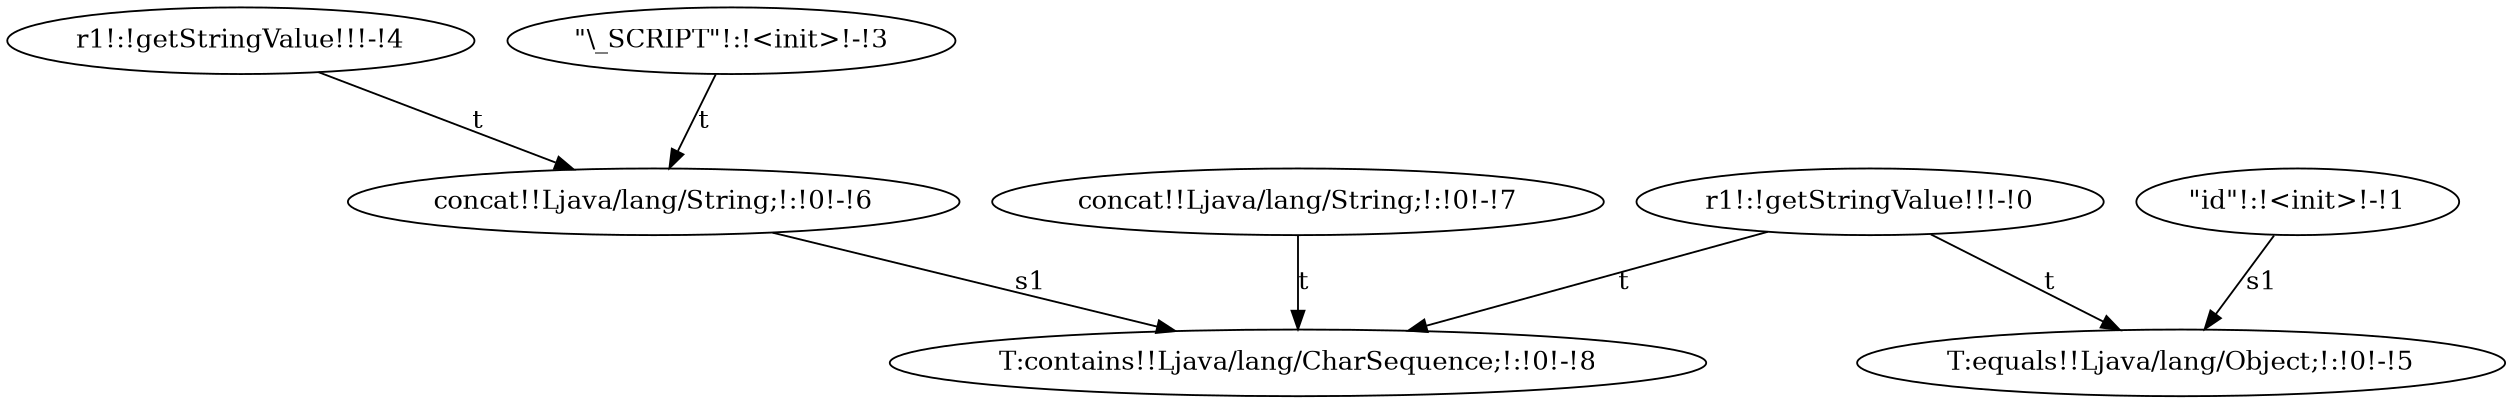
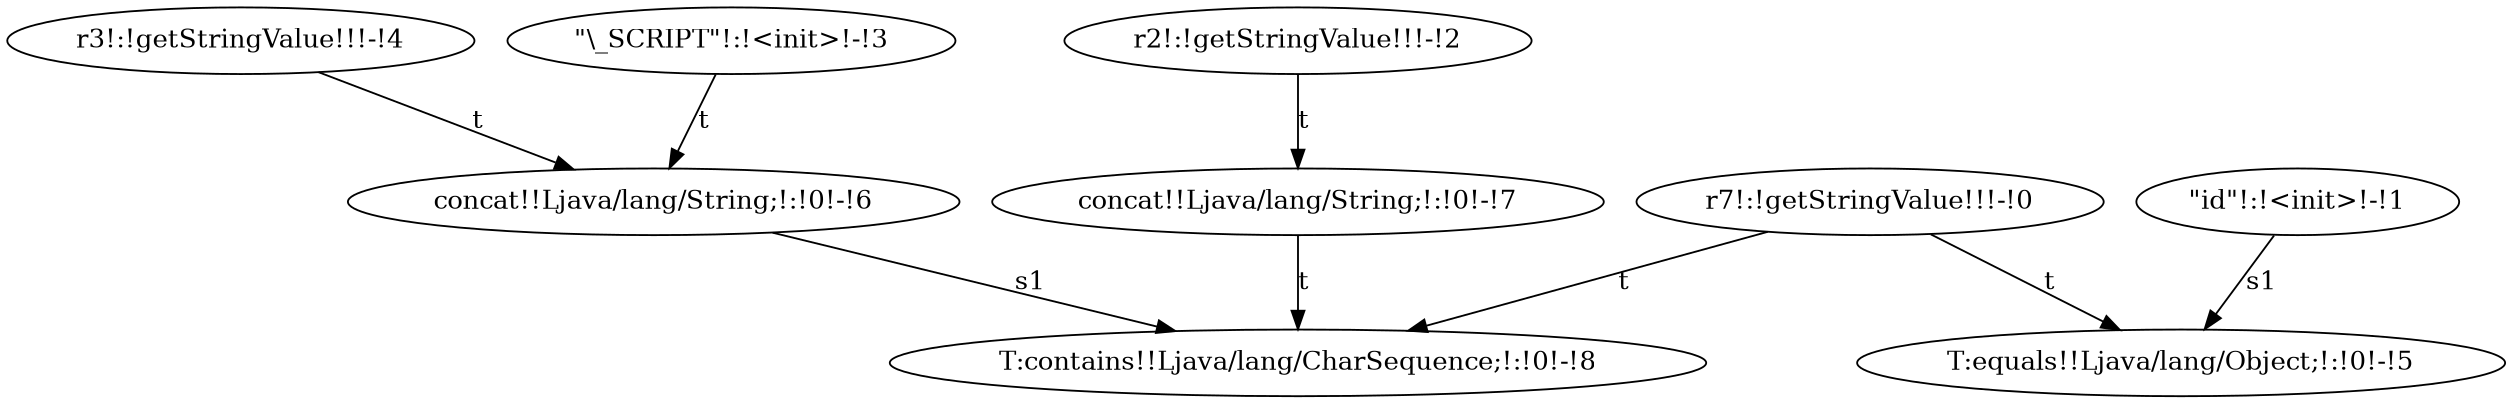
node "r1!:!getStringValue!!!-!4": label "r1!:!getStringValue!!!-!4" -> "r3!:!getStringValue!!!-!4"
node "r2!:!getStringValue!!!-!2": added
node "r1!:!getStringValue!!!-!0": label "r1!:!getStringValue!!!-!0" -> "r7!:!getStringValue!!!-!0"
